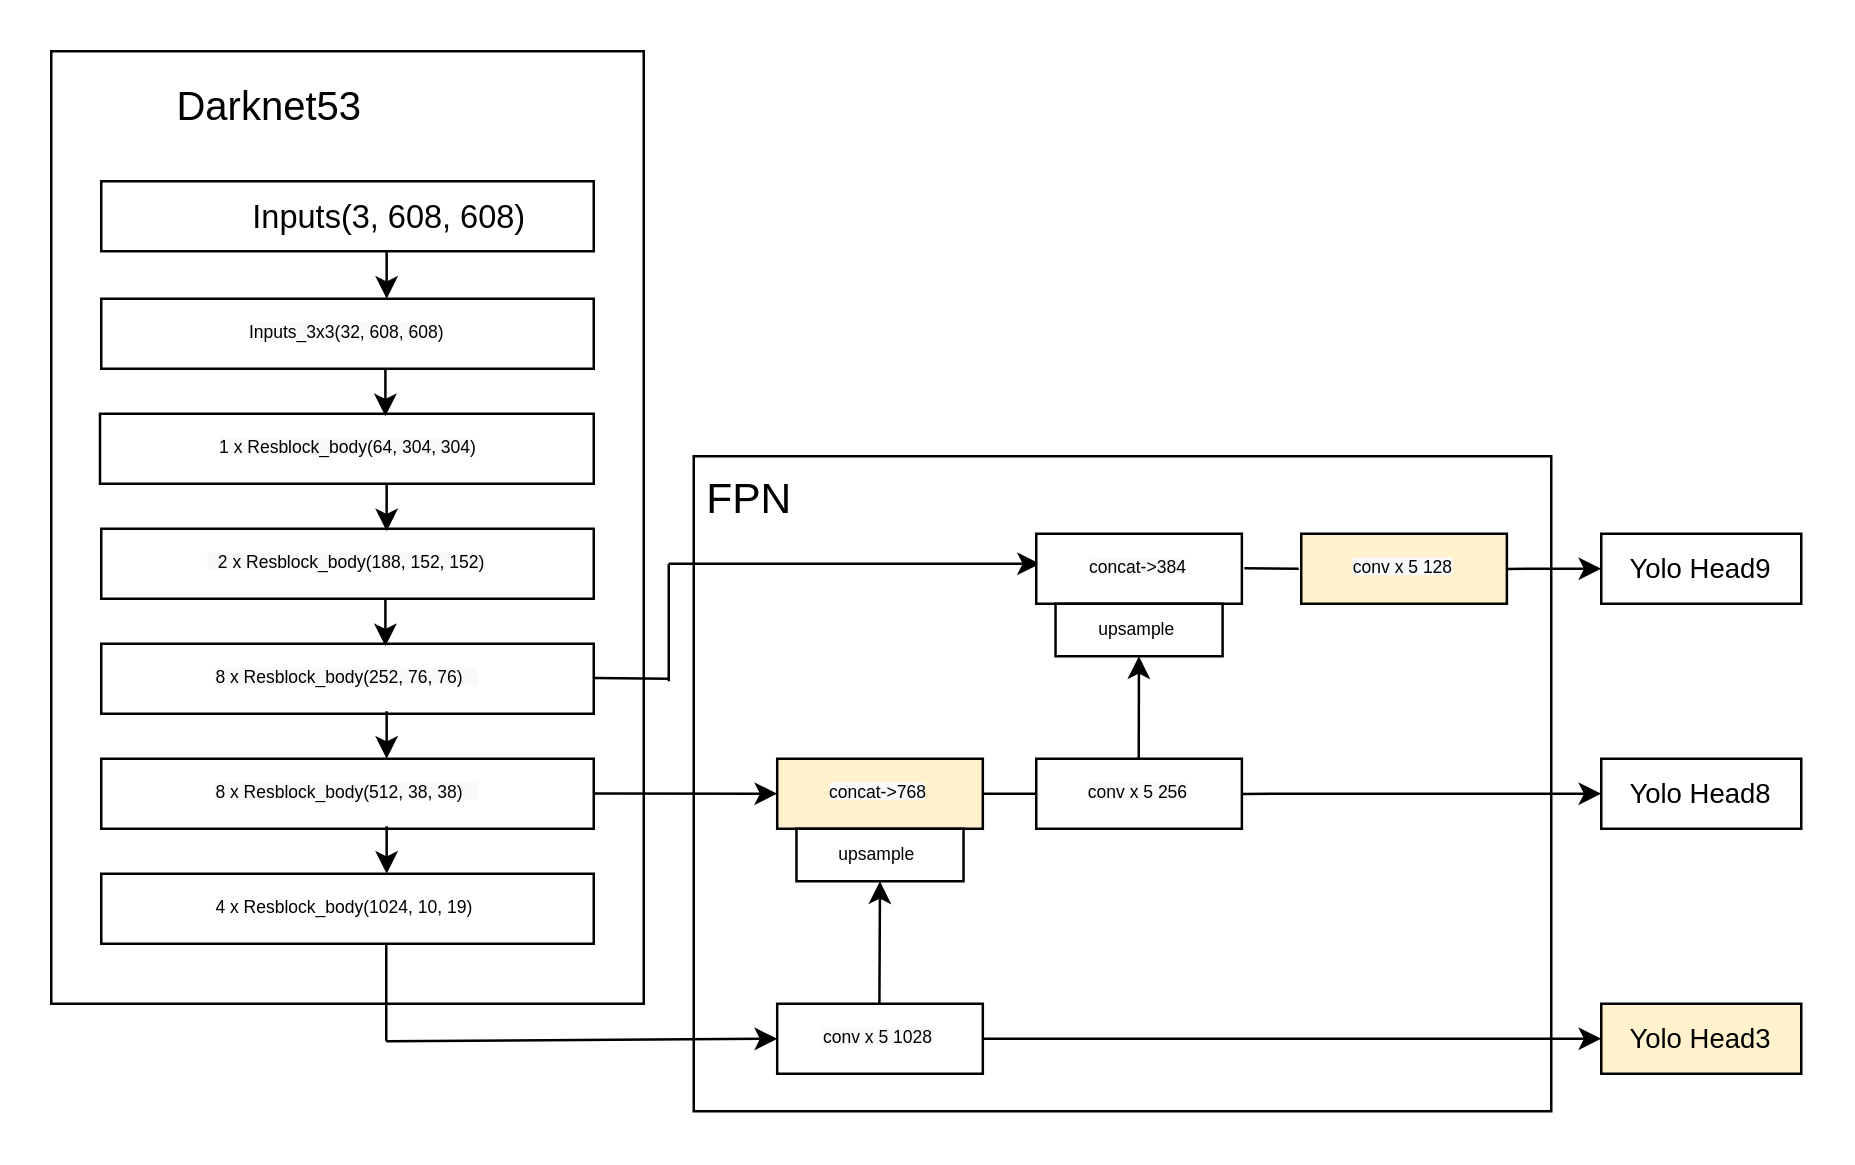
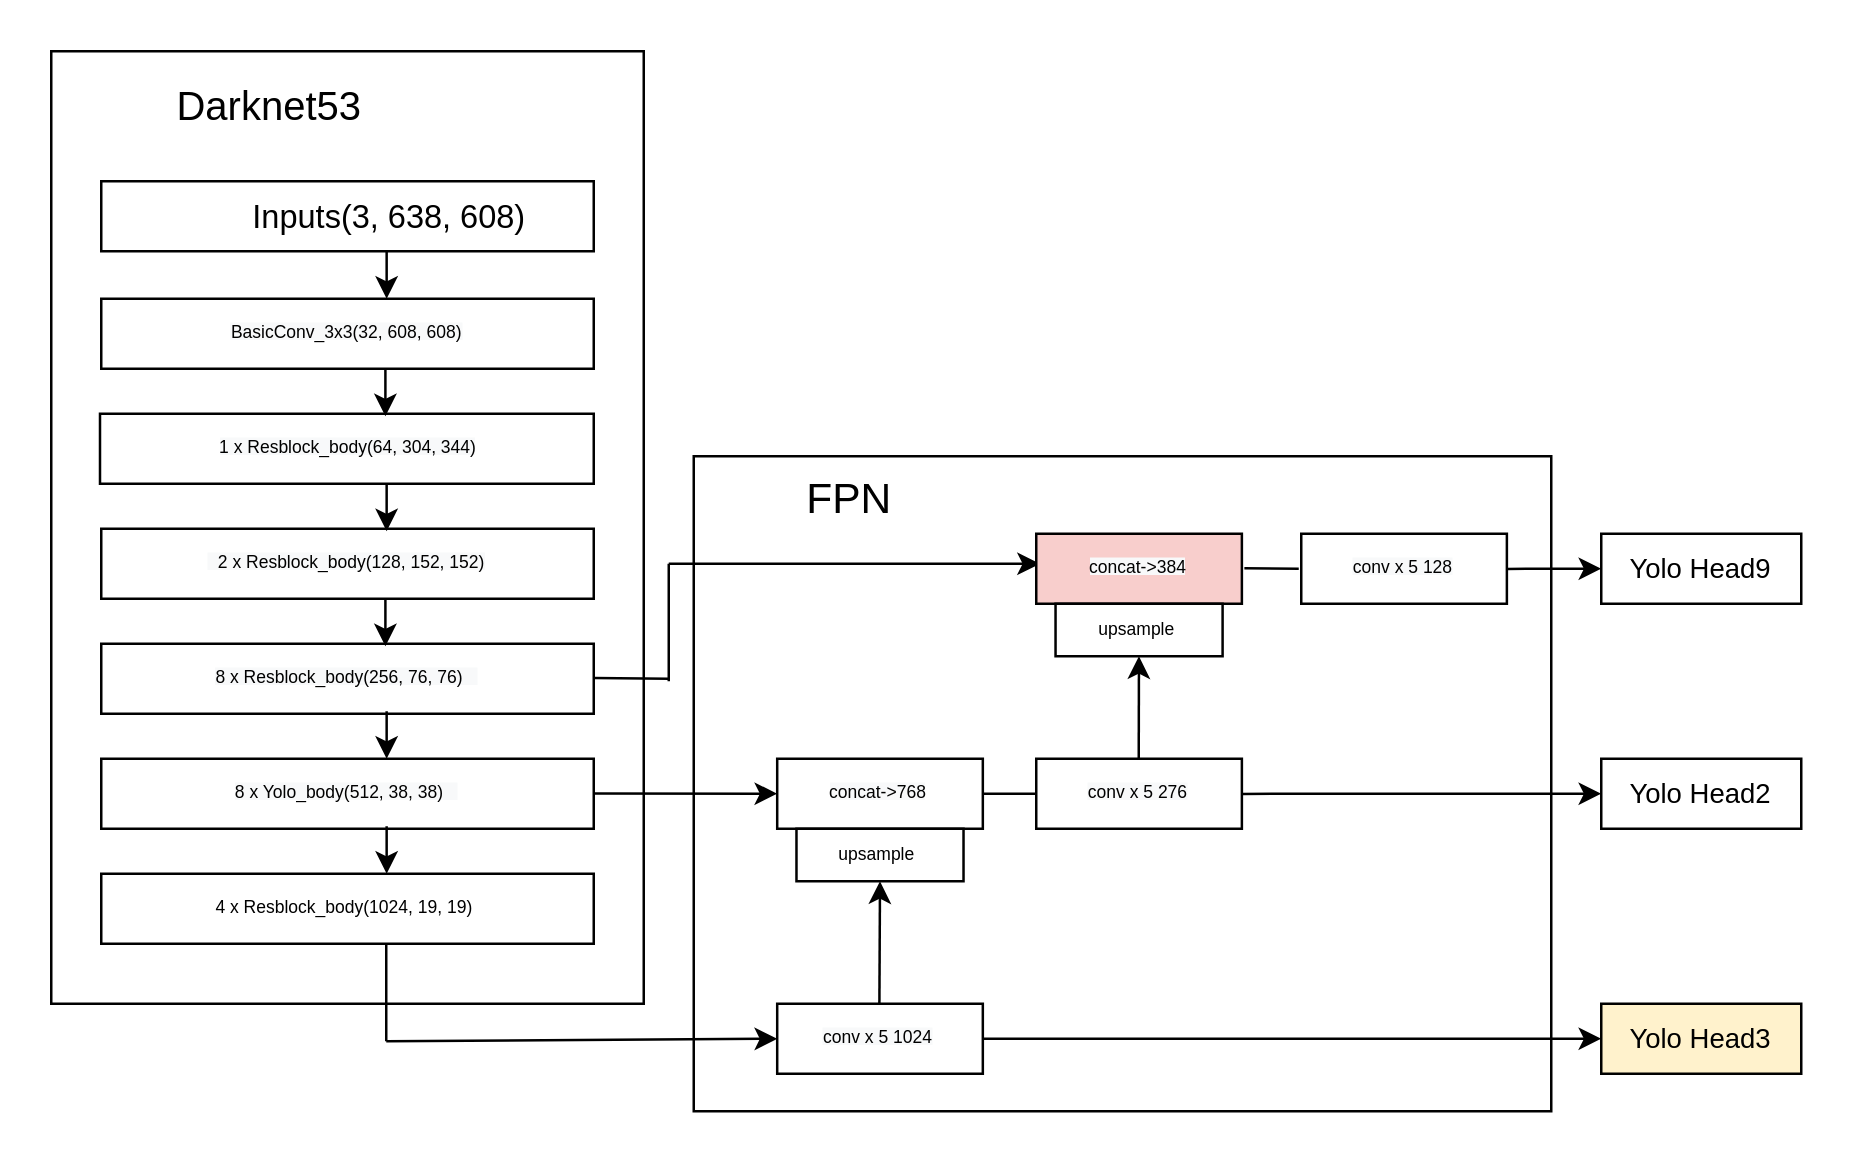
node "Inputs(3, 608, 608)": label "Inputs(3, 608, 608)" -> "Inputs(3, 638, 608)"
node "Inputs_3x3(32, 608, 608)": label "Inputs_3x3(32, 608, 608)" -> "BasicConv_3x3(32, 608, 608)"
node "1 x Resblock_body(64, 304, 304)": label "1 x Resblock_body(64, 304, 304)" -> "1 x Resblock_body(64, 304, 344)"
node "FPN": moved (748, 501) -> (848, 501)
node "2 x Resblock_body(188, 152, 152)": label "2 x Resblock_body(188, 152, 152)" -> "2 x Resblock_body(128, 152, 152)"
node "concat->384": fillcolor #ffffff -> #f8cecc
node "conv x 5 128": fillcolor #fff2cc -> #ffffff
node "8 x Resblock_body(252, 76, 76)": label "8 x Resblock_body(252, 76, 76)" -> "8 x Resblock_body(256, 76, 76)"
node "8 x Resblock_body(512, 38, 38)": label "8 x Resblock_body(512, 38, 38)" -> "8 x Yolo_body(512, 38, 38)"
node "concat->768": fillcolor #fff2cc -> #ffffff
node "conv x 5 256": label "conv x 5 256" -> "conv x 5 276"
node "Yolo Head8": label "Yolo Head8" -> "Yolo Head2"
node "4 x Resblock_body(1024, 10, 19)": label "4 x Resblock_body(1024, 10, 19)" -> "4 x Resblock_body(1024, 19, 19)"
node "conv x 5 1028": label "conv x 5 1028" -> "conv x 5 1024"
